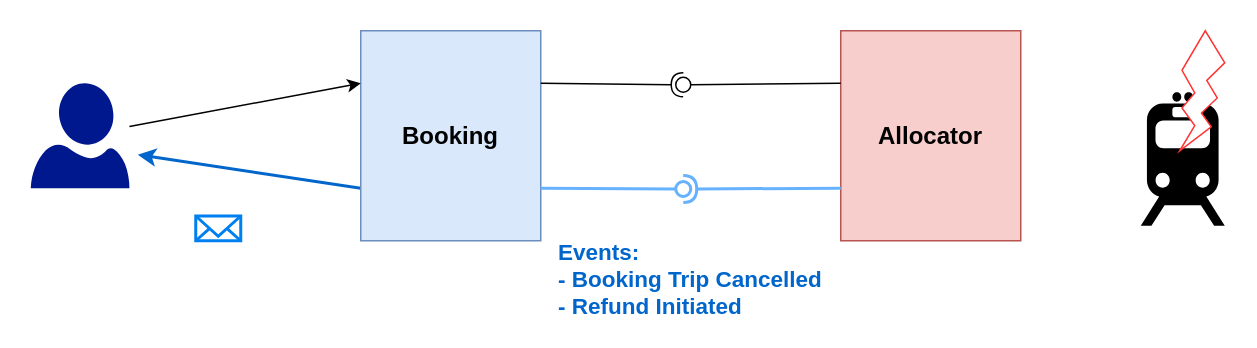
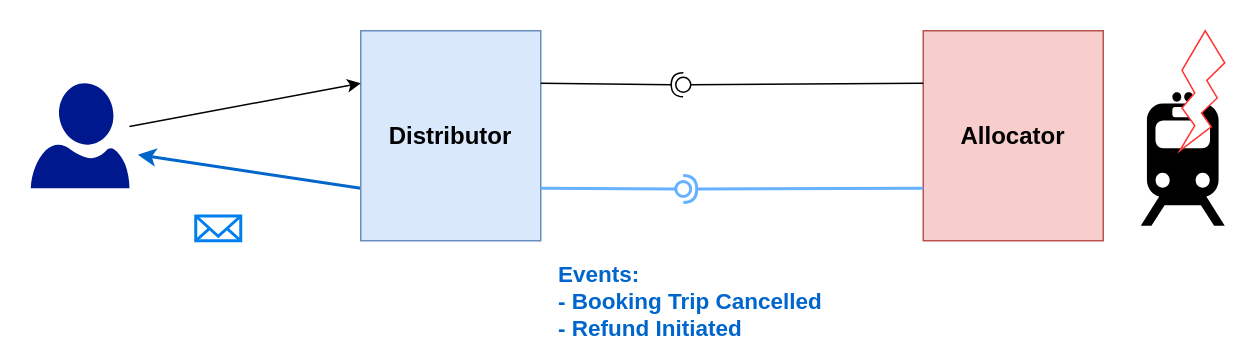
node "Booking": label "Booking" -> "Distributor"
node "Allocator": moved (931, 136) -> (1013, 136)
node "Events:- Booking Trip Cancelled - Refund Initiated": moved (691, 278) -> (691, 301)
